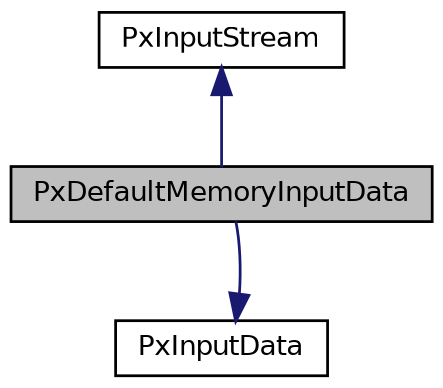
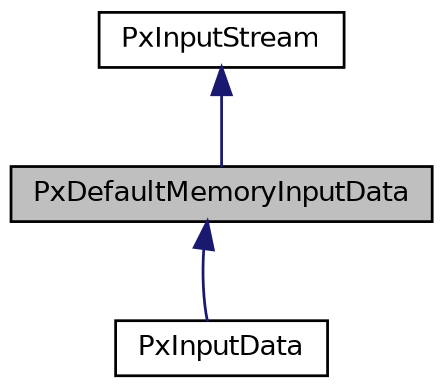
edge "PxDefaultMemoryInputData" -> "PxInputData": reversed
